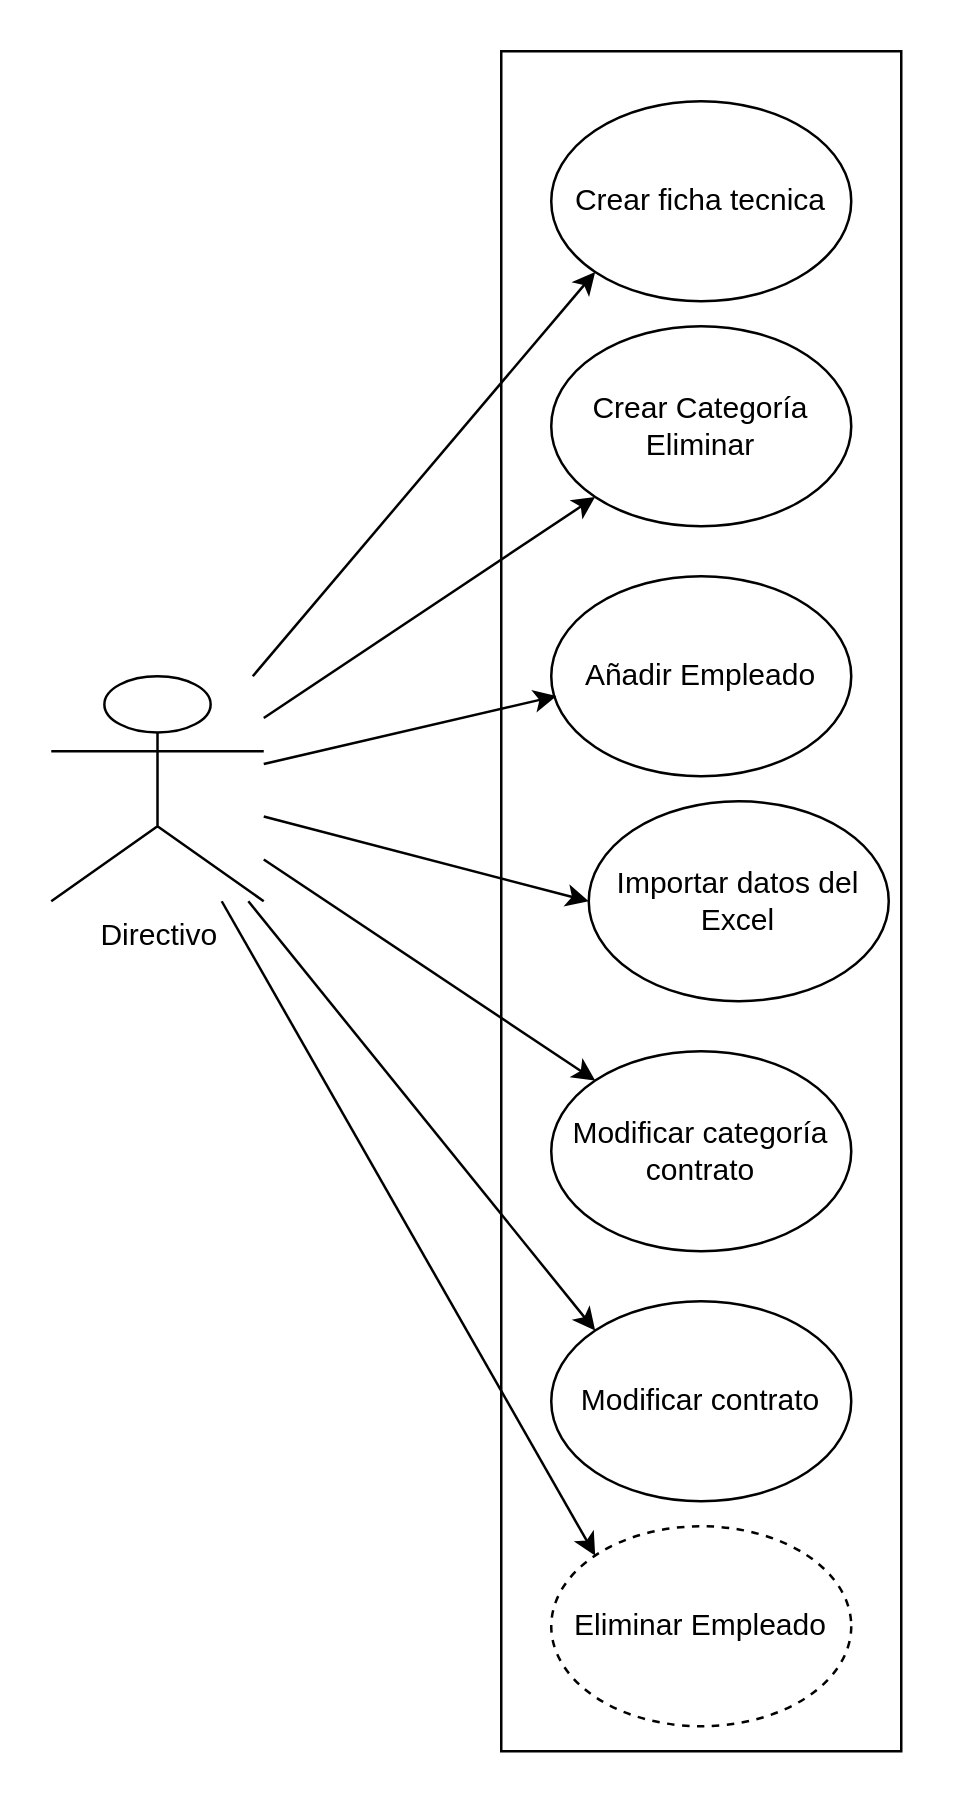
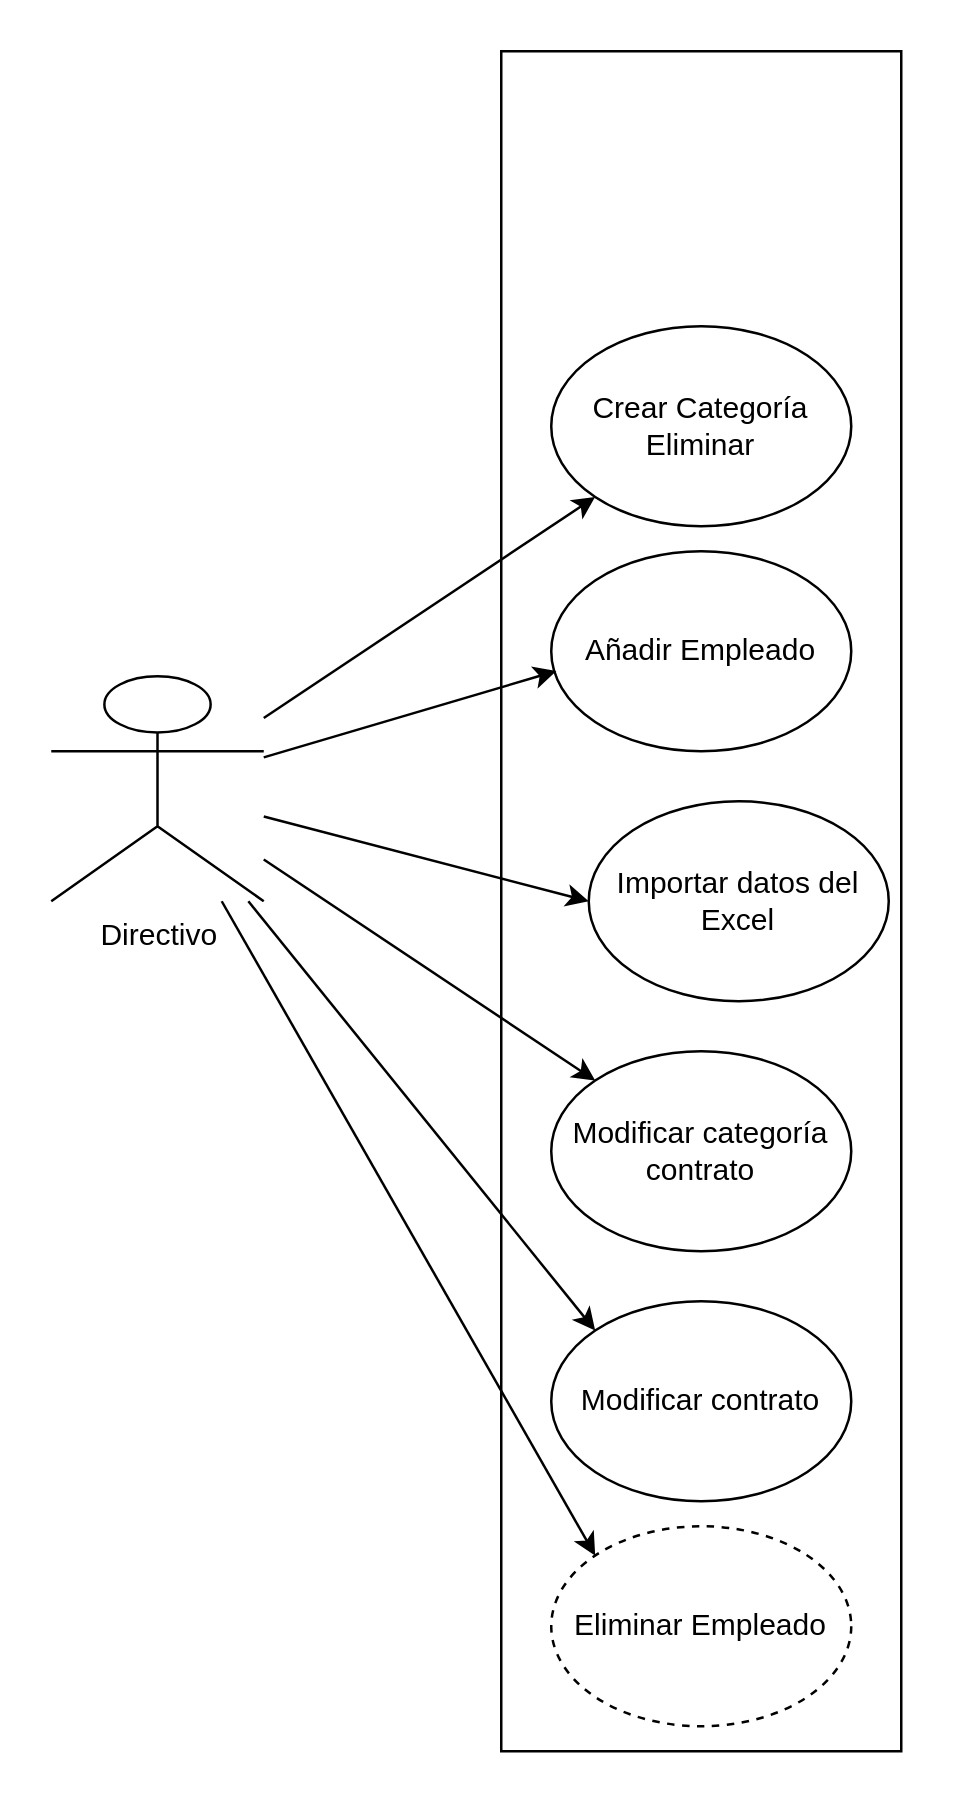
node "Crear ficha tecnica": removed
edge "Directivo" -> "Crear ficha tecnica": removed
node "Añadir Empleado": moved (701, 676) -> (701, 651)
